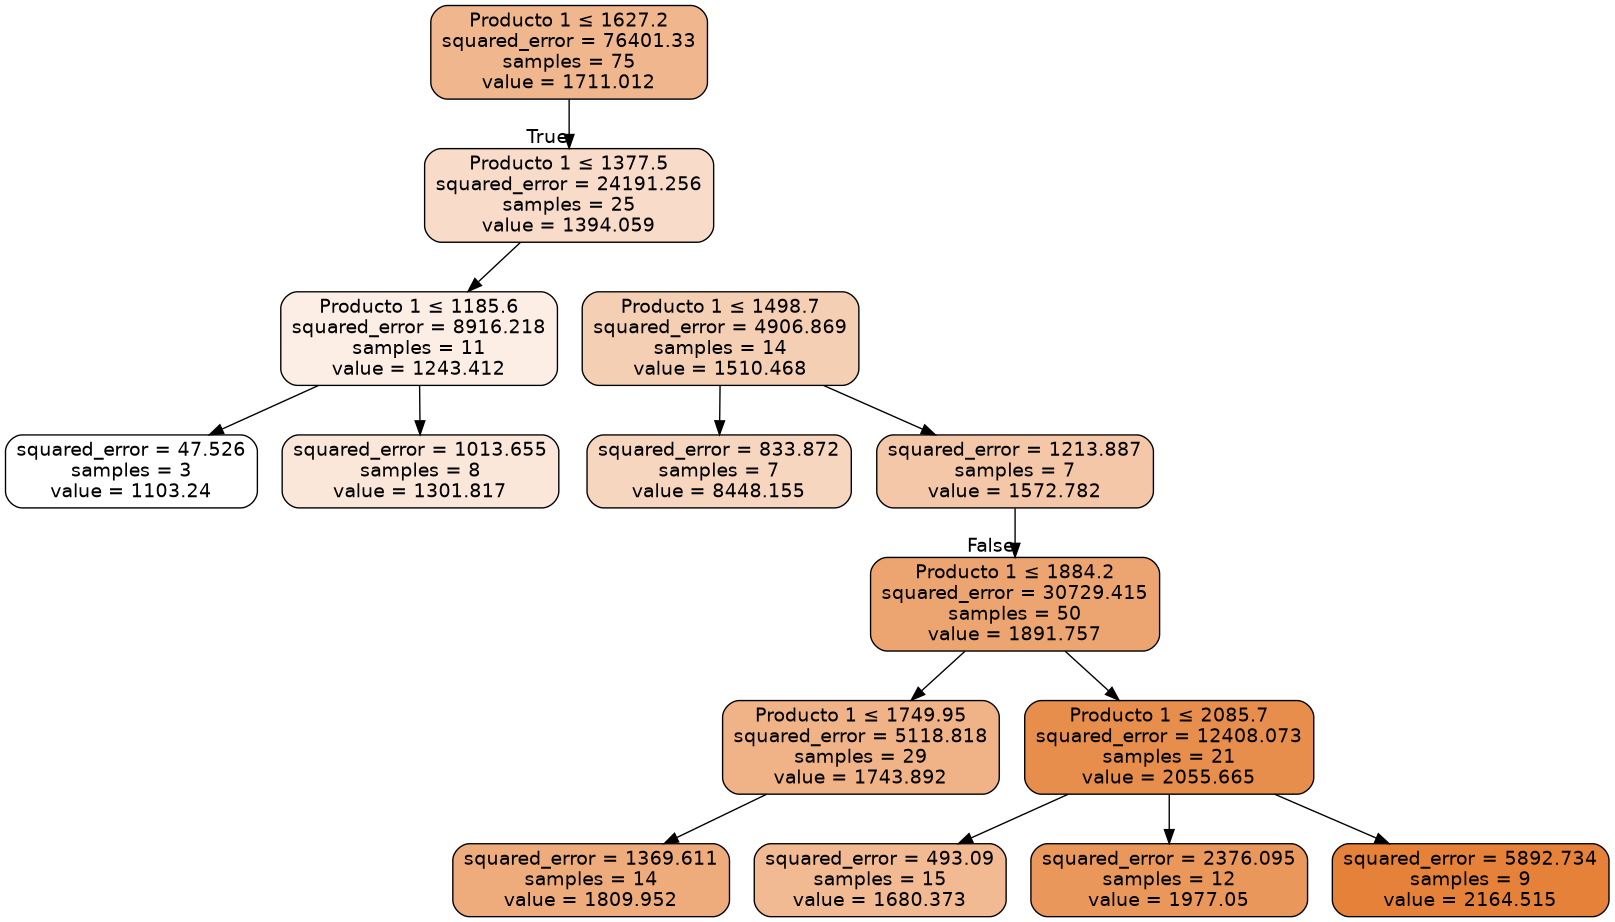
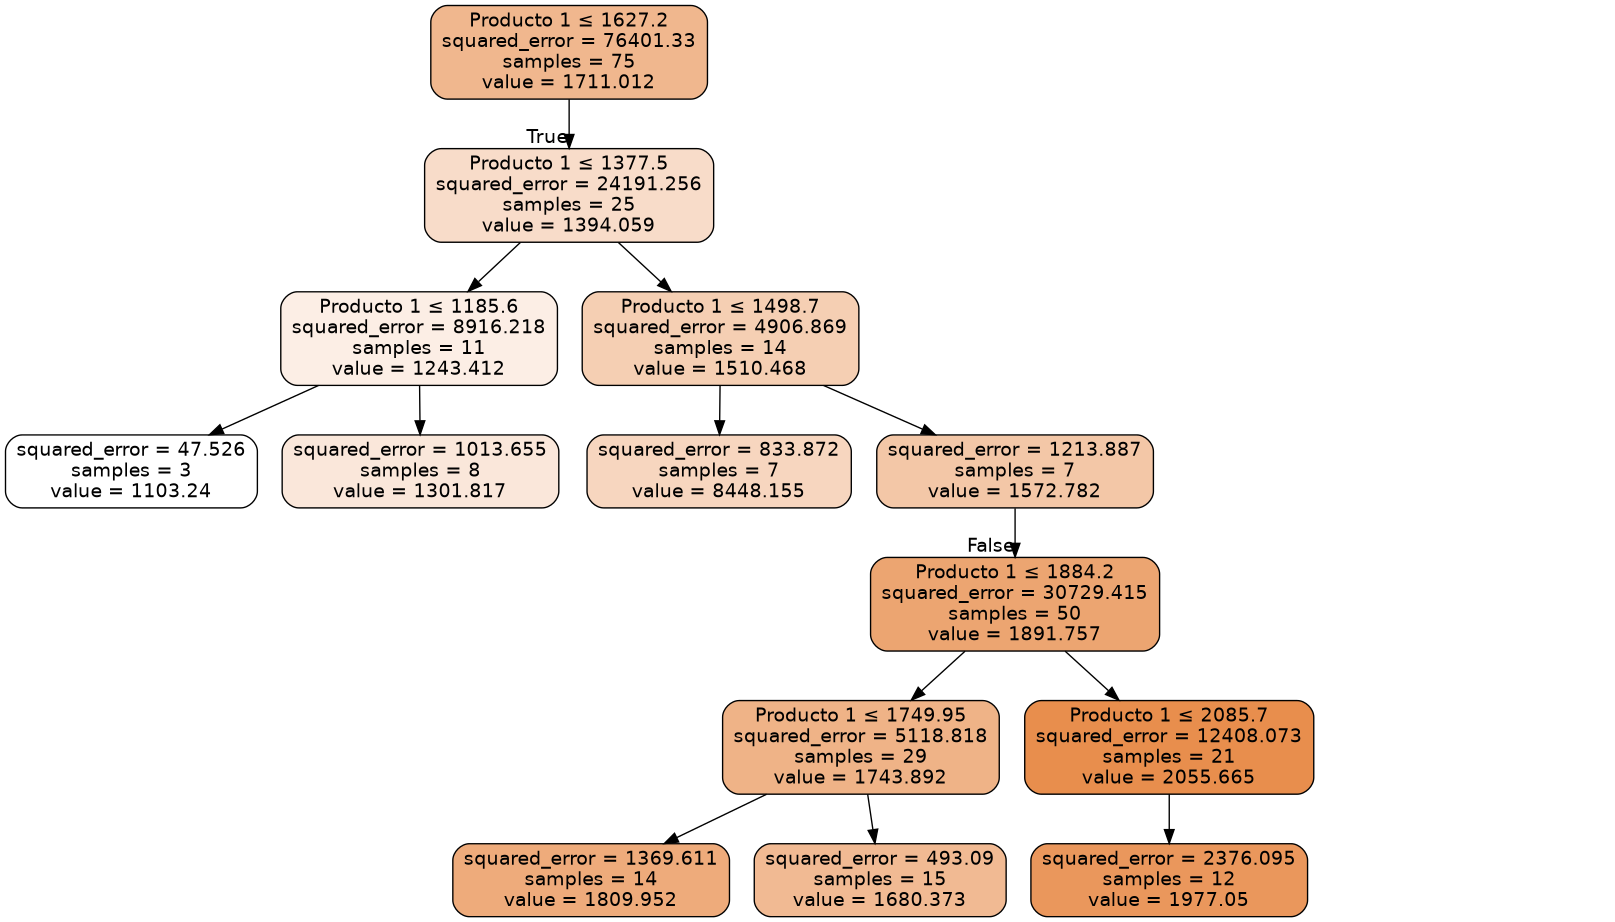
edge "Producto 1 ≤ 1377.5" -> "Producto 1 ≤ 1498.7": added
edge "Producto 1 ≤ 2085.7" -> "squared_error = 493.09": now "Producto 1 ≤ 1749.95" -> "squared_error = 493.09"
node "squared_error = 5892.734": removed
